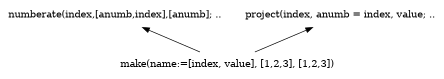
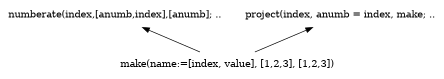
node "project(index, anumb = index, value; ..": label "project(index, anumb = index, value; .." -> "project(index, anumb = index, make; .."
